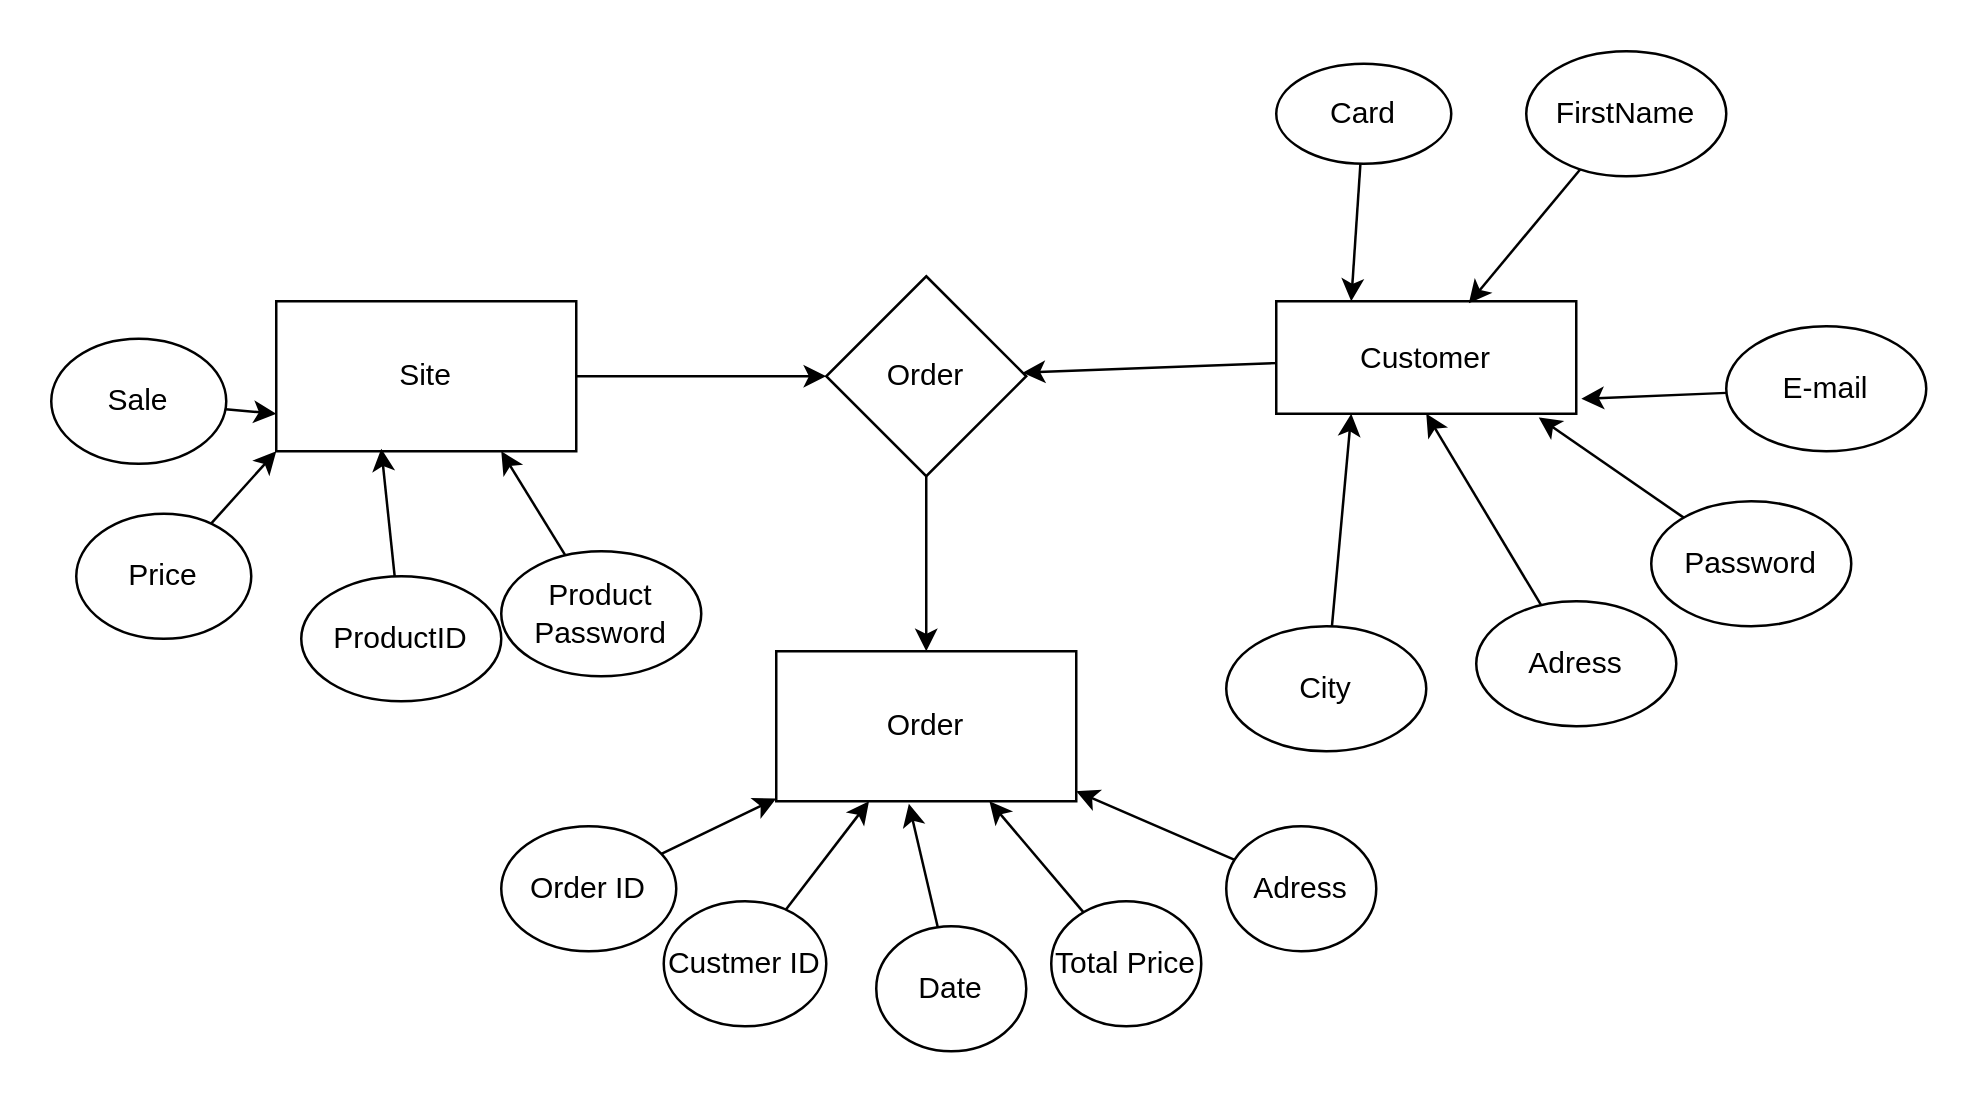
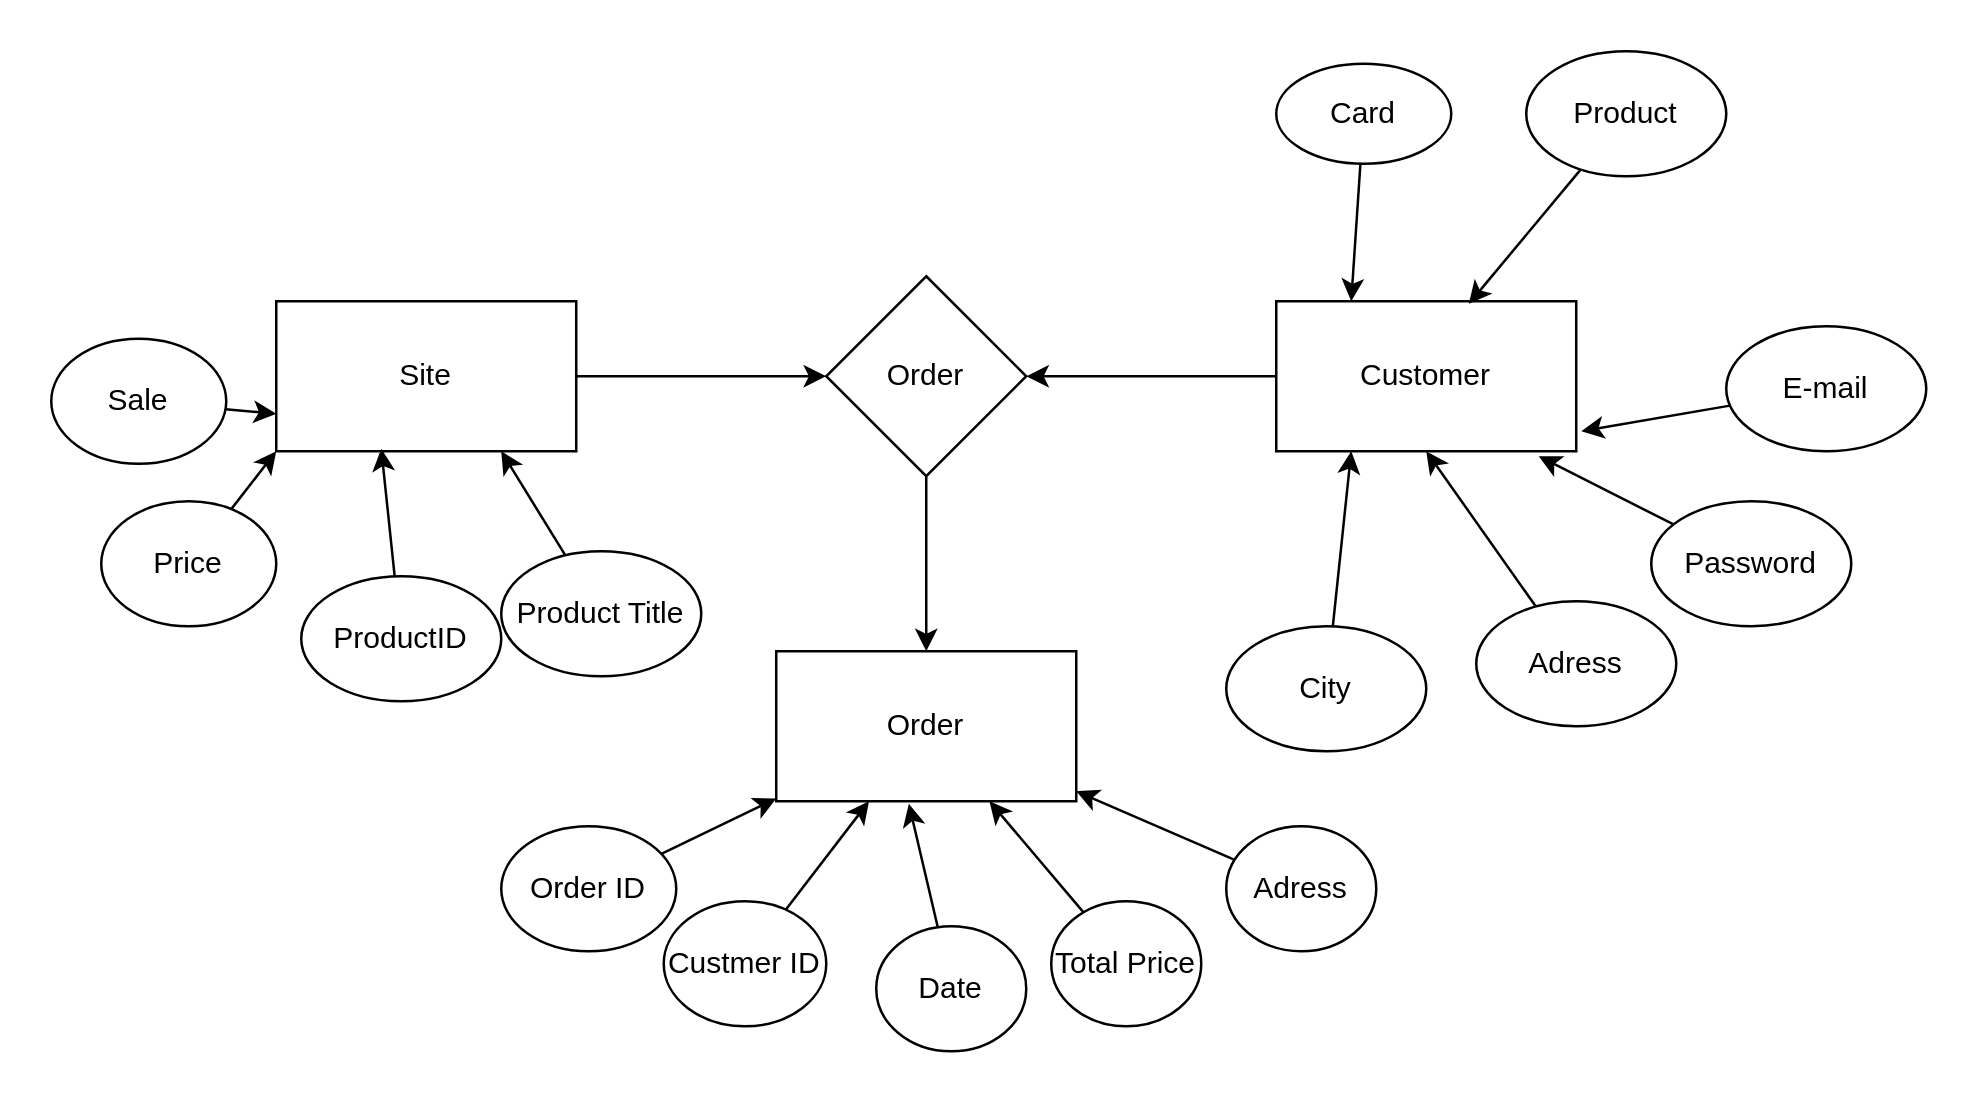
node "FirstName": label "FirstName" -> "Product"
node "Customer": size 300x113 -> 300x150
node "Price": moved (164, 576) -> (189, 564)
node "Product Password": label "Product Password" -> "Product Title"
